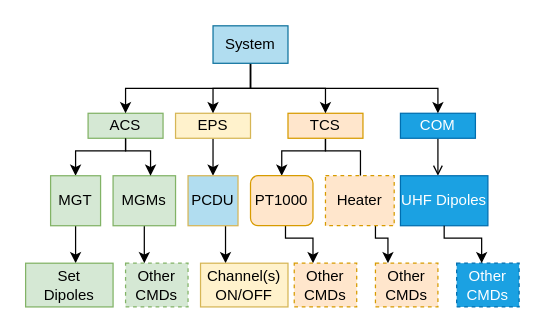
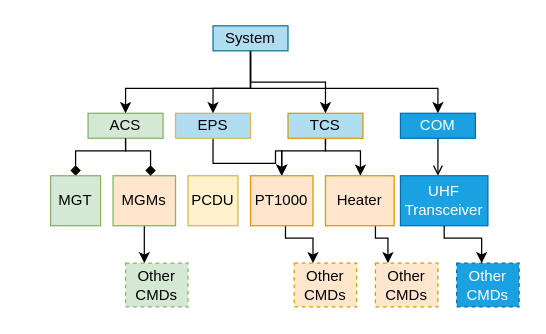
node "System": size 75x38 -> 75x25
node "EPS": fillcolor #fff2cc -> #b1ddf0
node "TCS": fillcolor #ffe6cc -> #b1ddf0
edge "EPS" -> "PCDU": now "EPS" -> "PT1000"
edge "ACS" -> "MGT": arrowhead classic -> diamond
edge "ACS" -> "MGMs": arrowhead classic -> diamond
edge "TCS" -- "Heater": arrowhead none -> classic
node "MGMs": fillcolor #d5e8d4 -> #ffe6cc
node "PCDU": fillcolor #b1ddf0 -> #fff2cc
node "PT1000": shape rounded rectangle -> rectangle
node "Heater": style dashed -> solid
node "UHF Dipoles": label "UHF Dipoles" -> "UHF Transceiver"
edge "MGT" -> "Set Dipoles": removed
edge "PCDU" -> "Channel(s) ON/OFF": removed
node "Set Dipoles": removed
node "Channel(s) ON/OFF": removed
